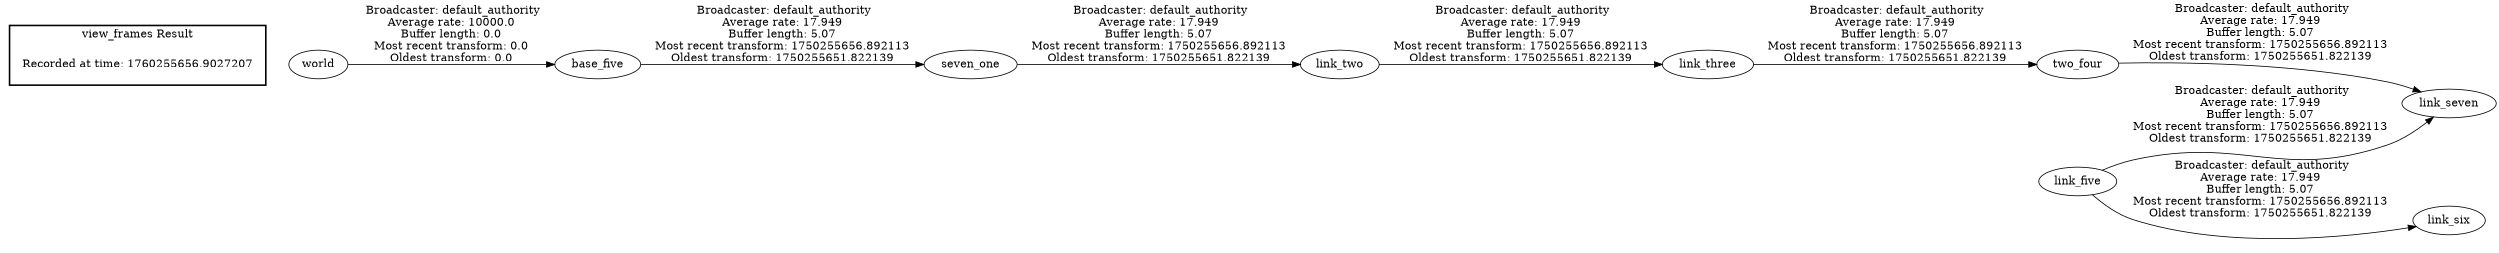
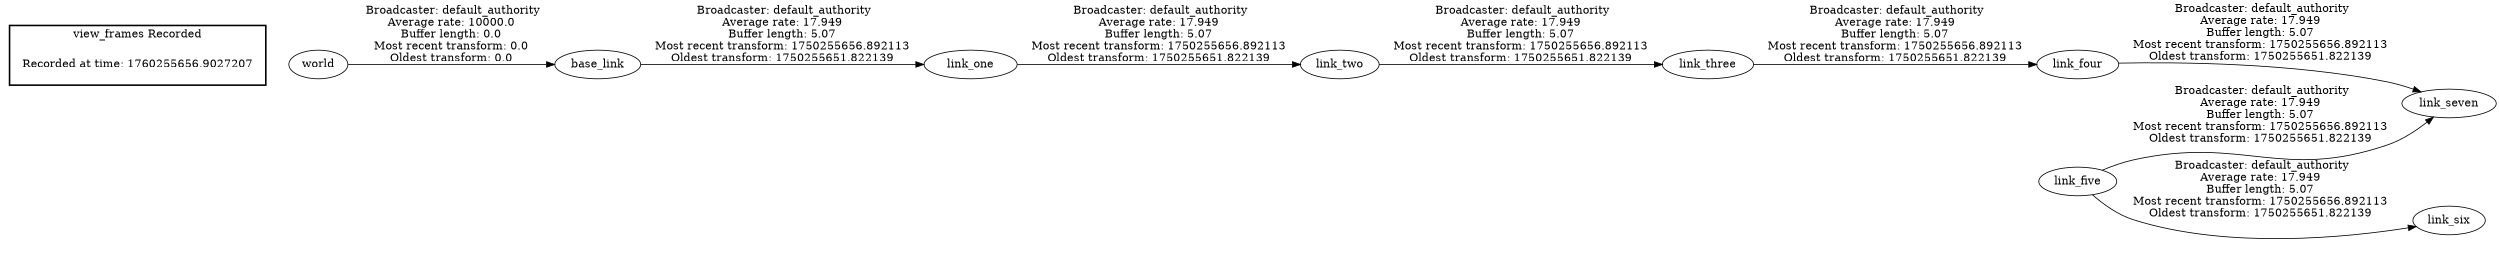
cluster "view_frames Result": label "view_frames Result" -> "view_frames Recorded"
node "base_five": label "base_five" -> "base_link"
node "seven_one": label "seven_one" -> "link_one"
node "two_four": label "two_four" -> "link_four"
